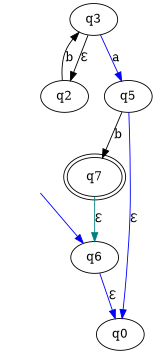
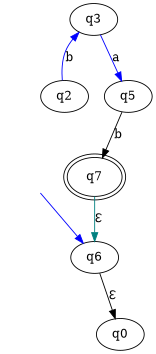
edge "q3" -> "q2": removed, label "Ɛ"
edge "q2" -> "q3": color black -> blue
edge "q5" -> "q0": removed, label "Ɛ"
edge "q6" -> "q0": color blue -> black
